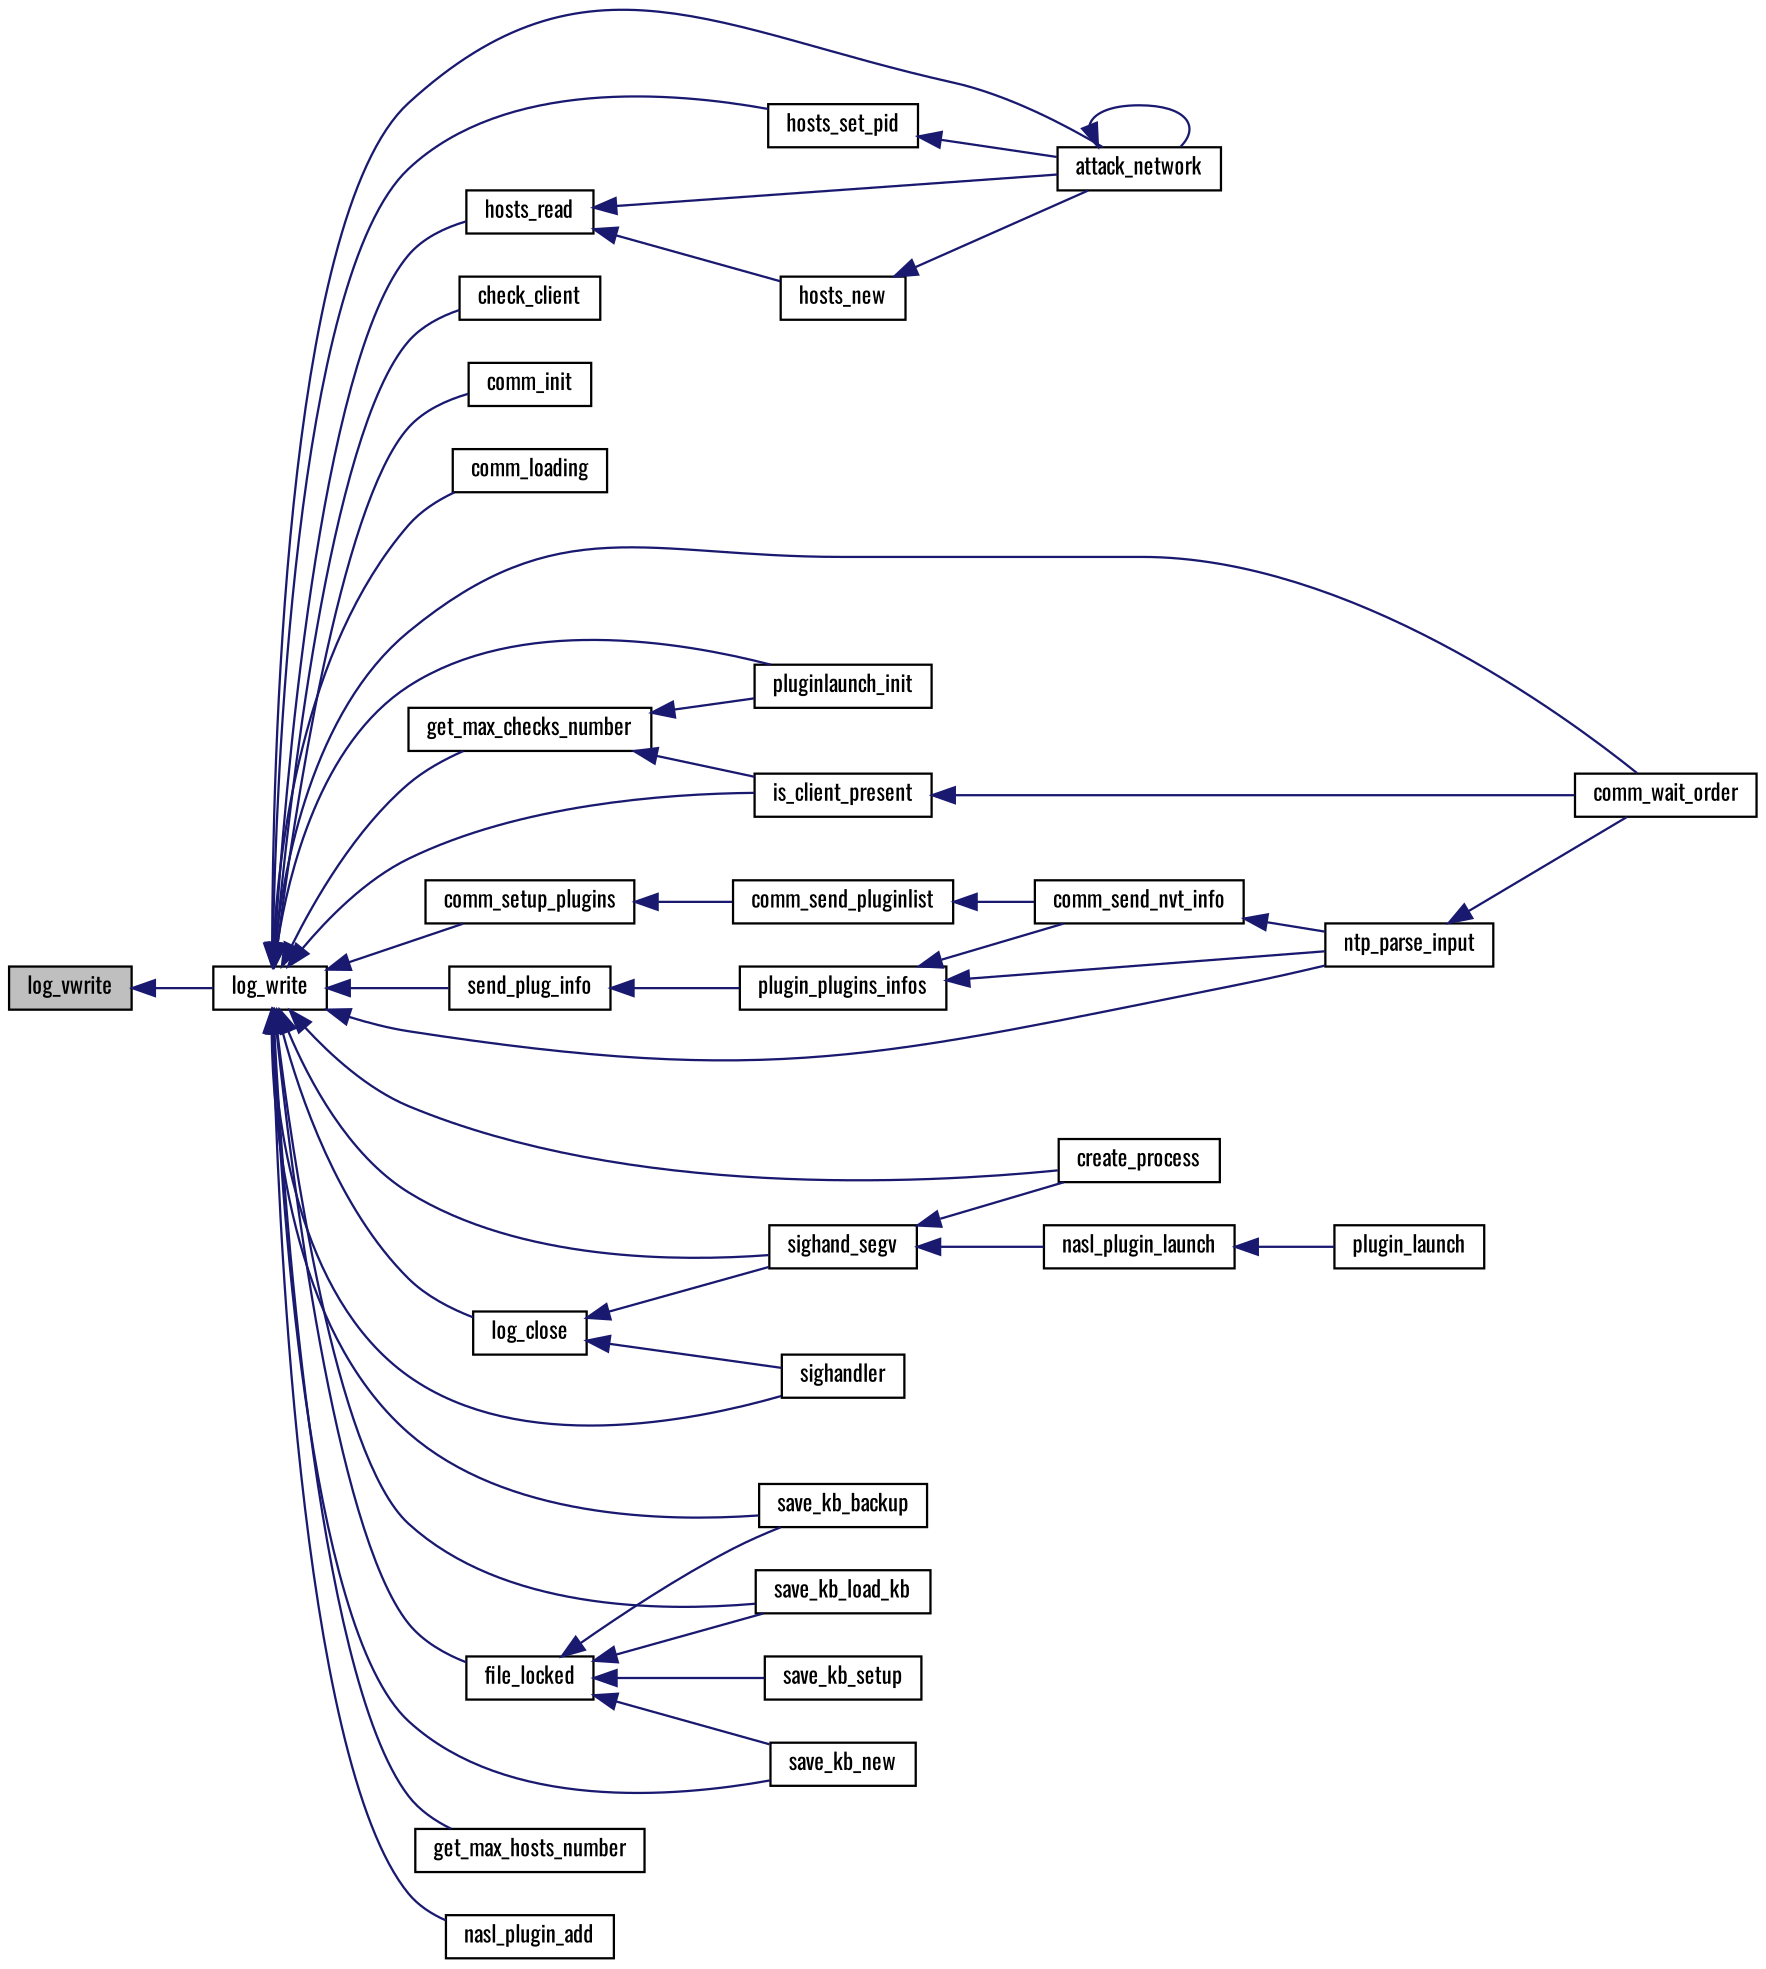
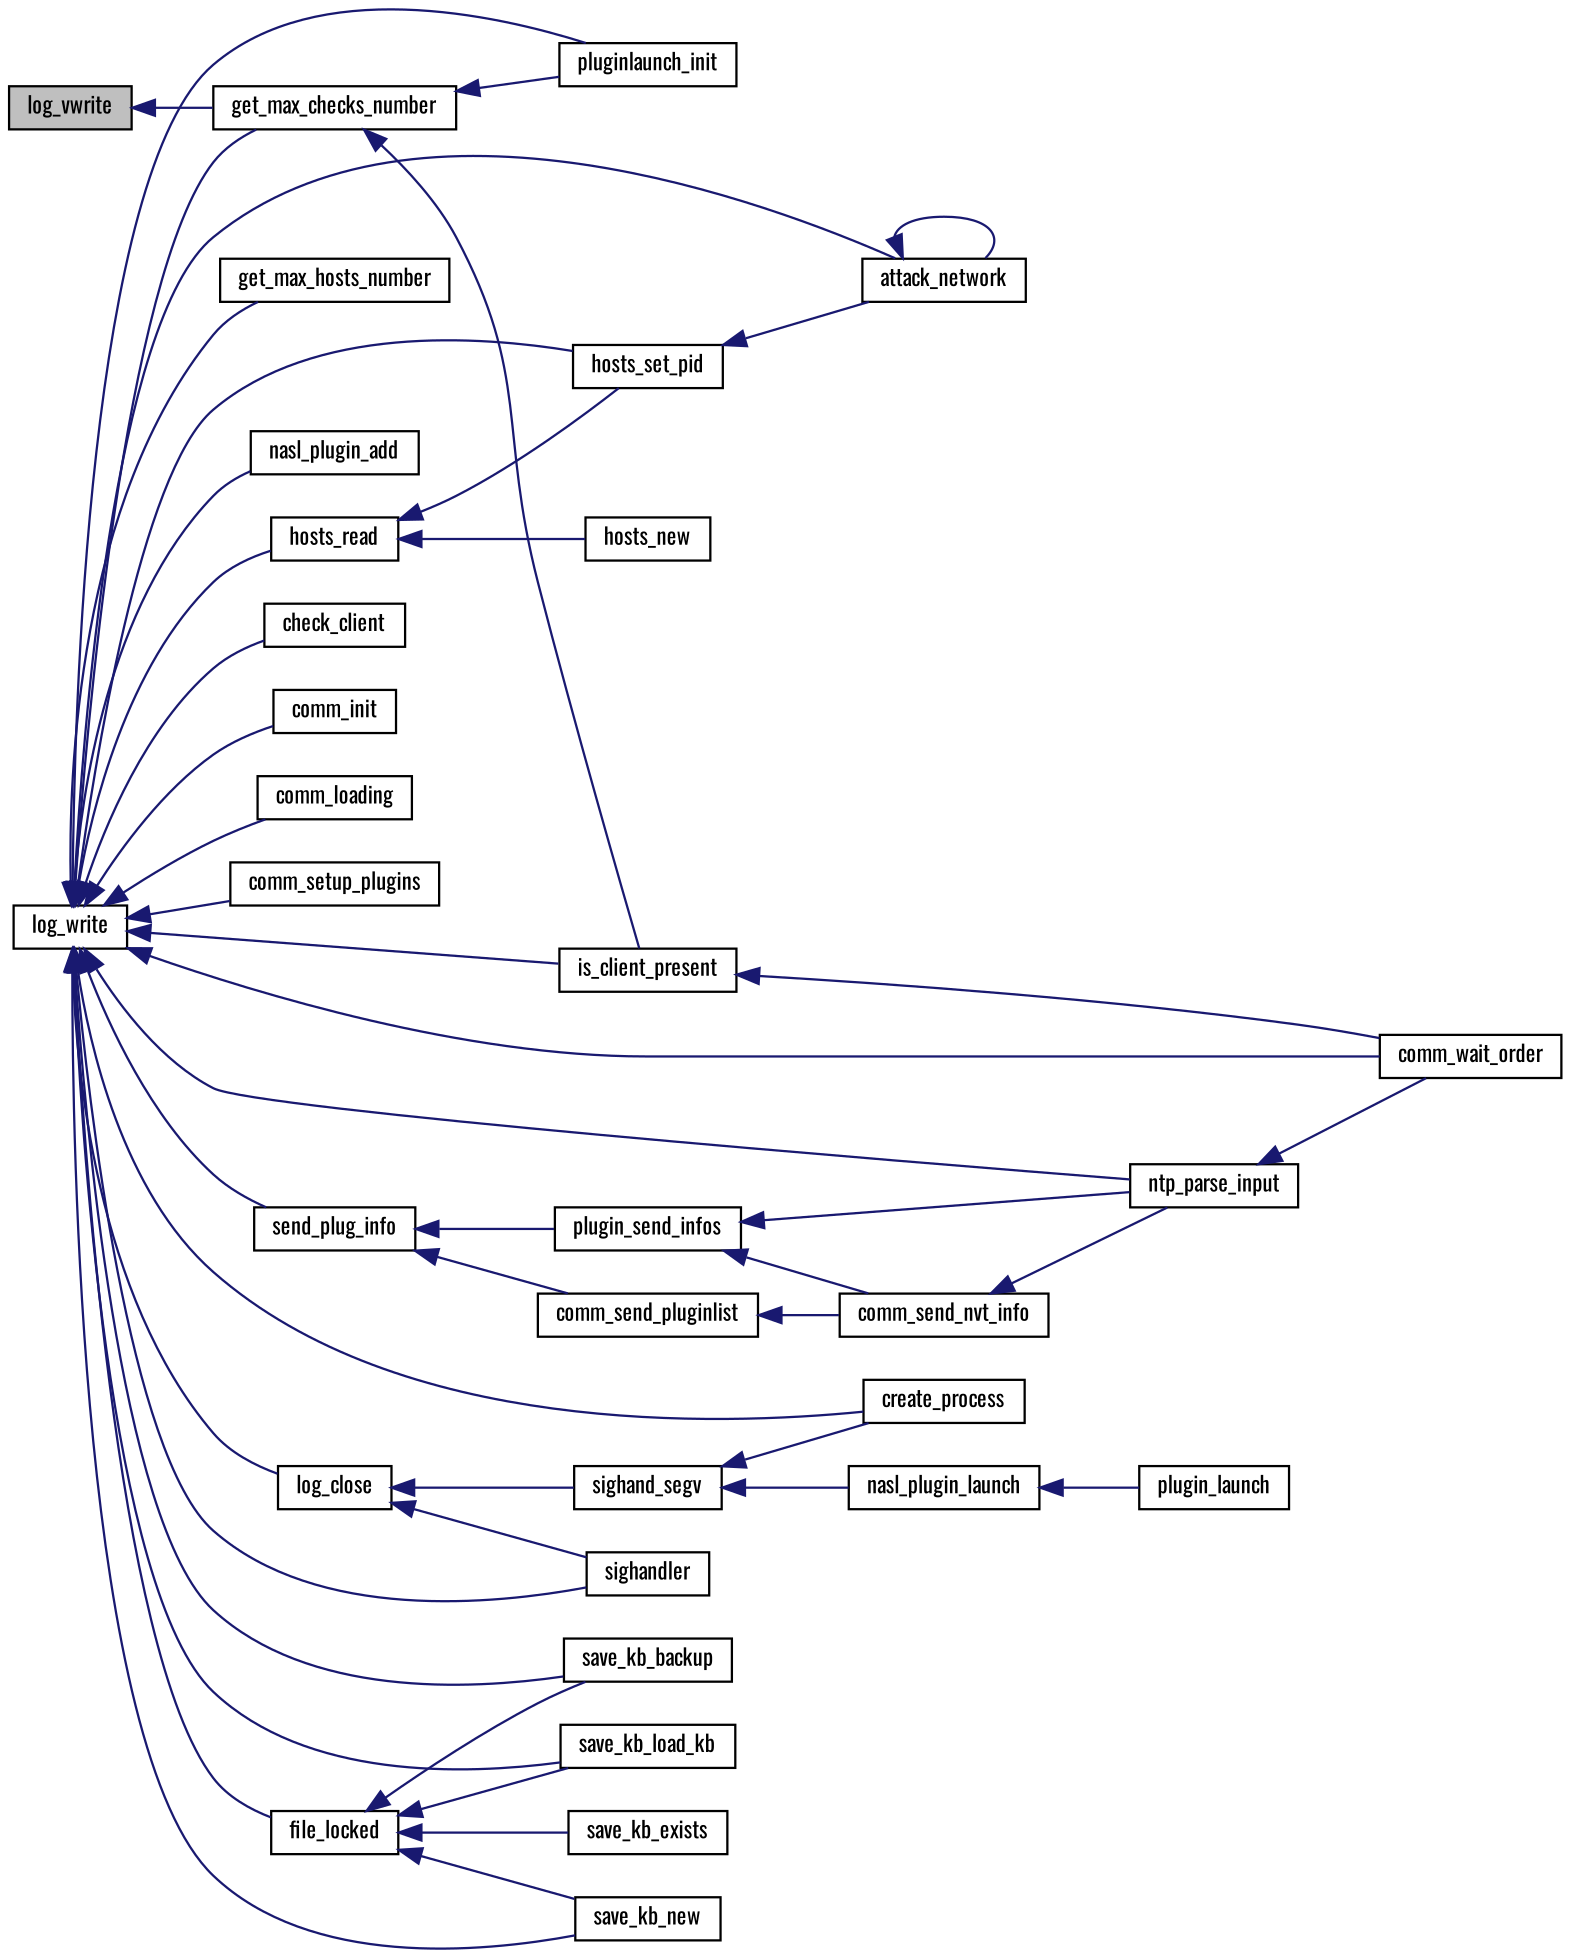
edge "attack_network" -> "hosts_read": now "hosts_set_pid" -> "hosts_read"
edge "attack_network" -> "hosts_new": removed
edge "comm_send_pluginlist" -> "comm_setup_plugins": now "comm_send_pluginlist" -> "send_plug_info"
edge "log_write" -> "log_vwrite": now "get_max_checks_number" -> "log_vwrite"
node "plugin_plugins_infos": label "plugin_plugins_infos" -> "plugin_send_infos"
edge "sighand_segv" -> "log_write": removed
node "save_kb_setup": label "save_kb_setup" -> "save_kb_exists"
